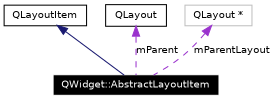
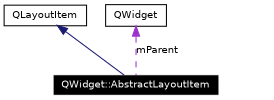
node "QLayout": label "QLayout" -> "QWidget"
node "QLayout *": removed
